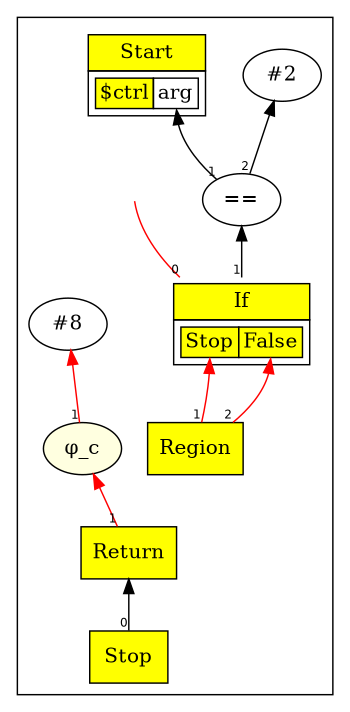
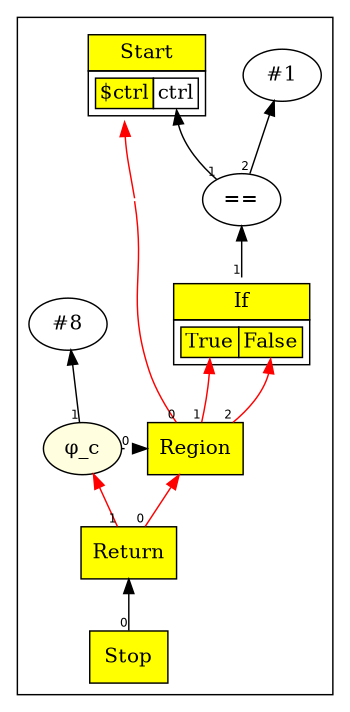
node "#2": label "#2" -> "#1"
node "Start": text "arg" -> "ctrl"
edge "If" -> "Start": now "Region" -> "Start"
node "If": text "Stop" -> "True"
edge "φ_c" -> "#8": color red -> black
edge "φ_c" -> "Region": added
edge "Return" -> "Region": added
